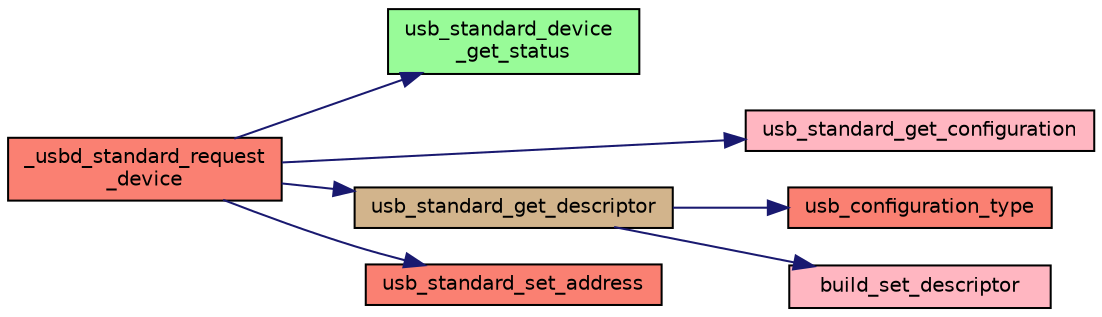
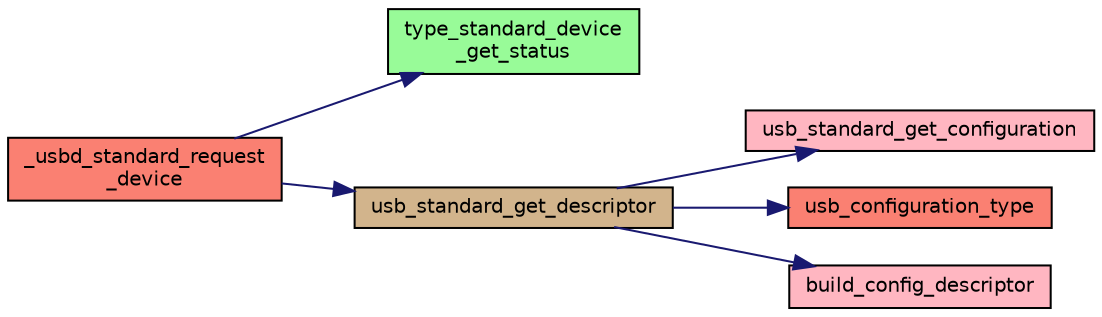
node "usb_standard_device _get_status": label "usb_standard_device _get_status" -> "type_standard_device _get_status"
edge "_usbd_standard_request _device" -> "usb_standard_get_configuration": now "usb_standard_get_descriptor" -> "usb_standard_get_configuration"
node "usb_standard_set_address": removed
node "build_set_descriptor": label "build_set_descriptor" -> "build_config_descriptor"
